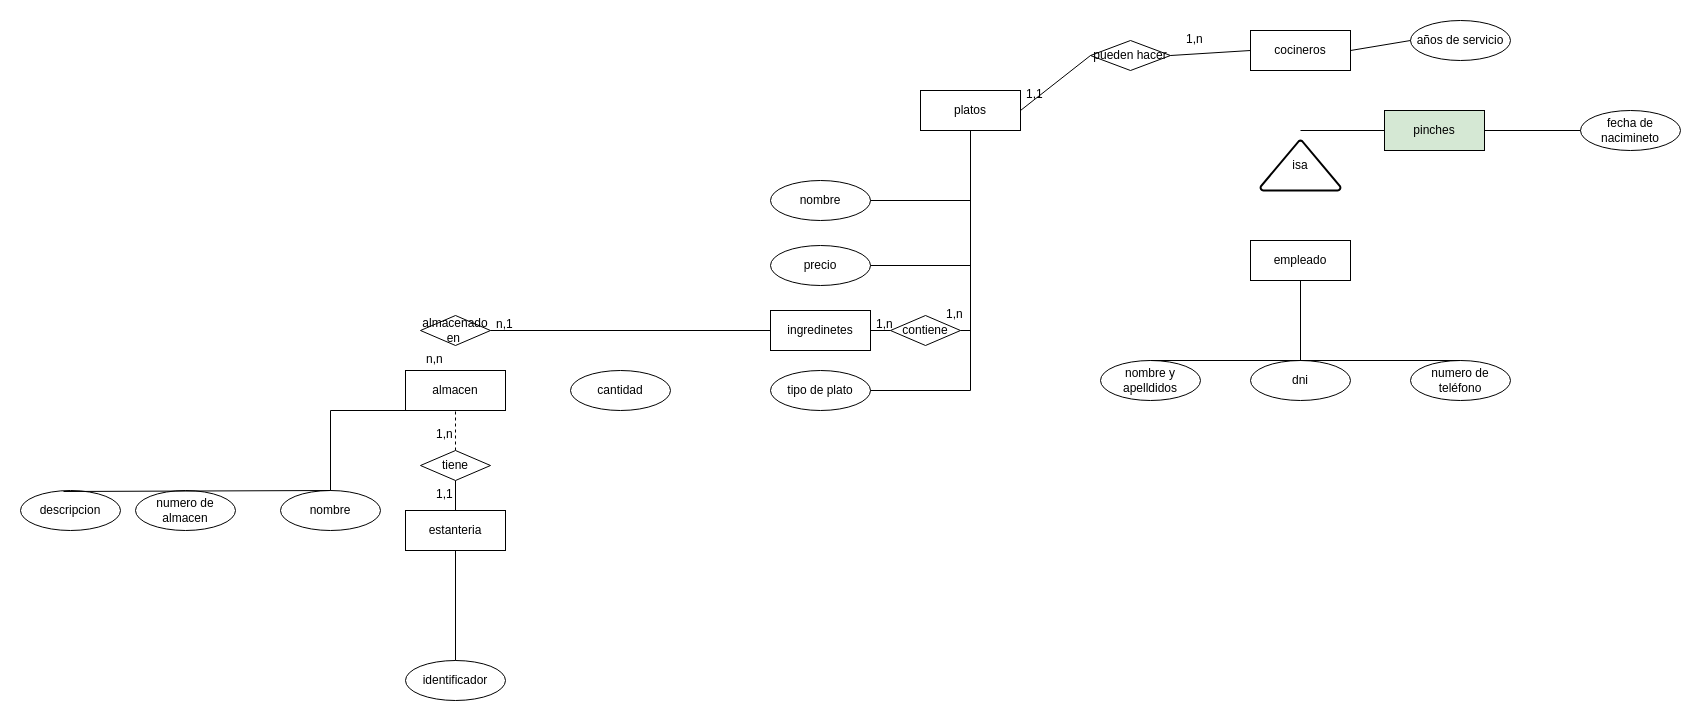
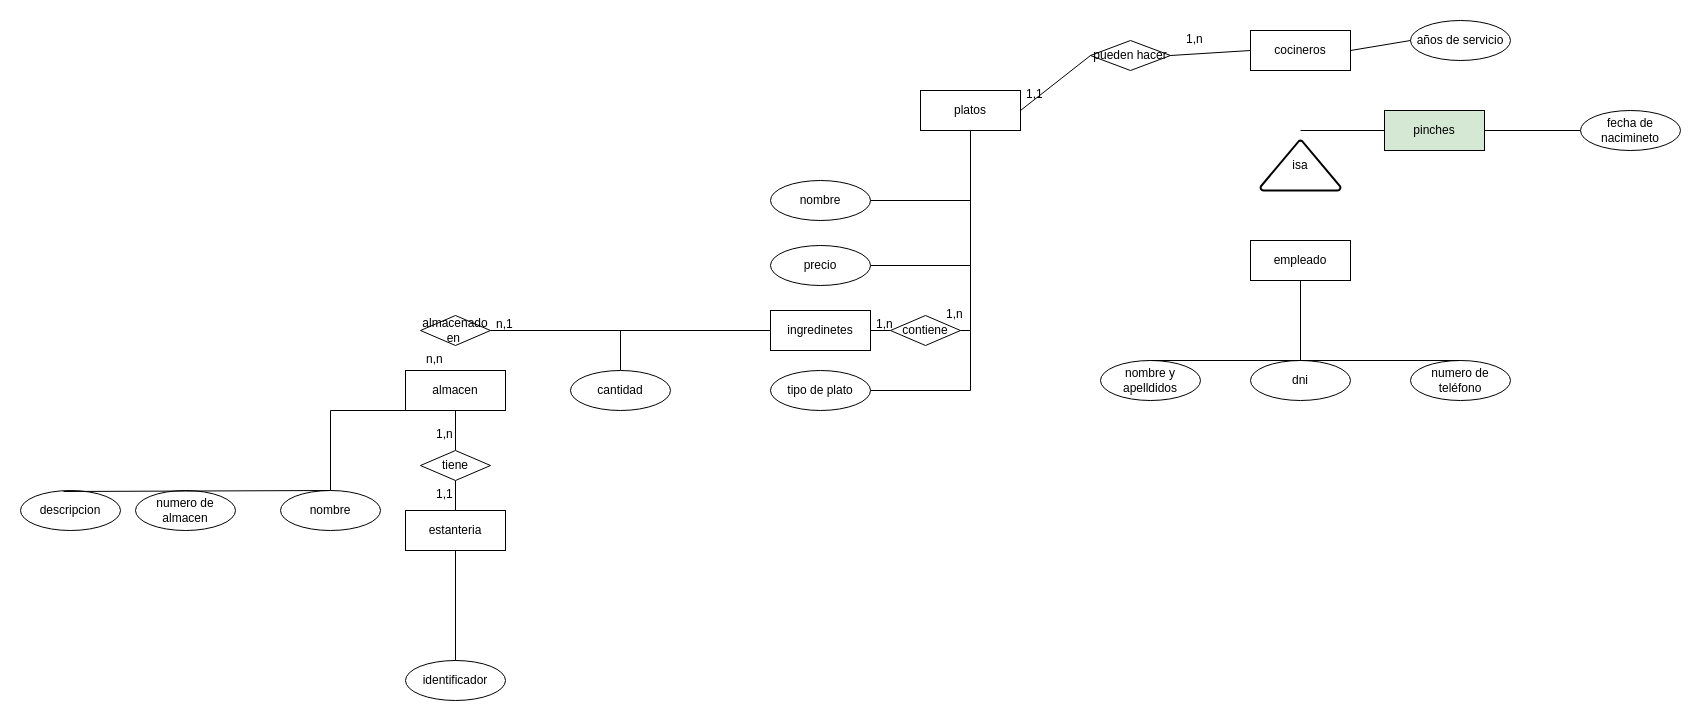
edge "ingredinetes" -- "cantidad": added
edge "almacen" -- "tiene": style dashed -> solid
